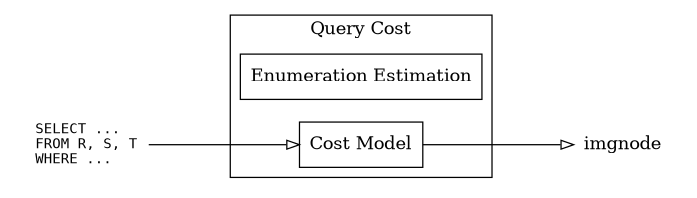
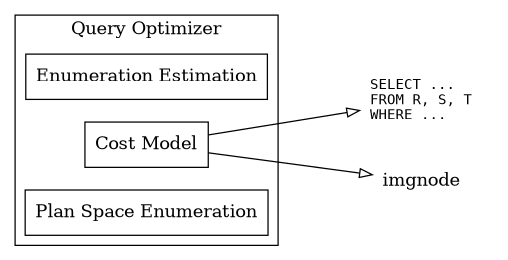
cluster "Query Cost": label "Query Cost" -> "Query Optimizer"
edge "SELECT ... FROM R, S, T WHERE ..." -> "Cost Model": reversed
node "Plan Space Enumeration": added
